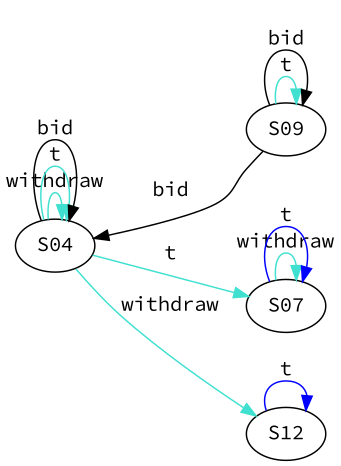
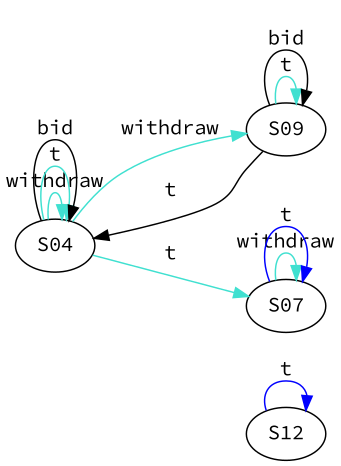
edge "S09" -> "S04": label "bid" -> "t"
edge "S04" -> "S12": now "S04" -> "S09"
